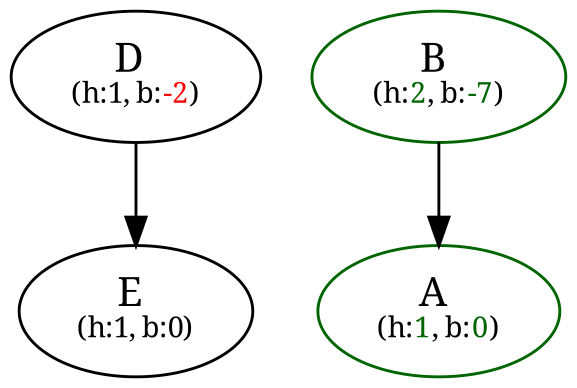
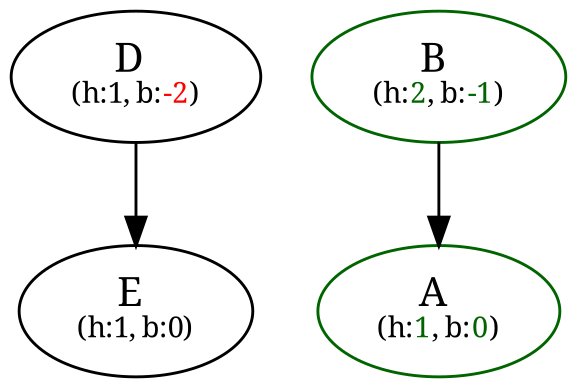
node "B": text "-7" -> "-1"
